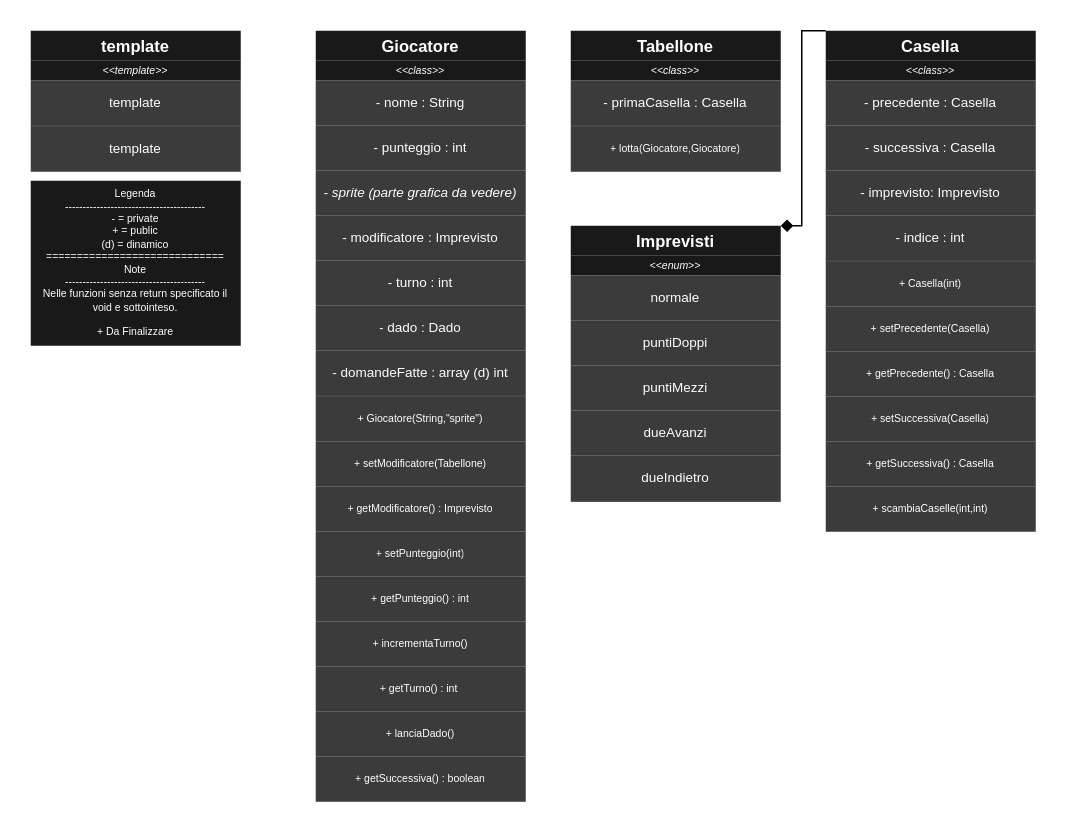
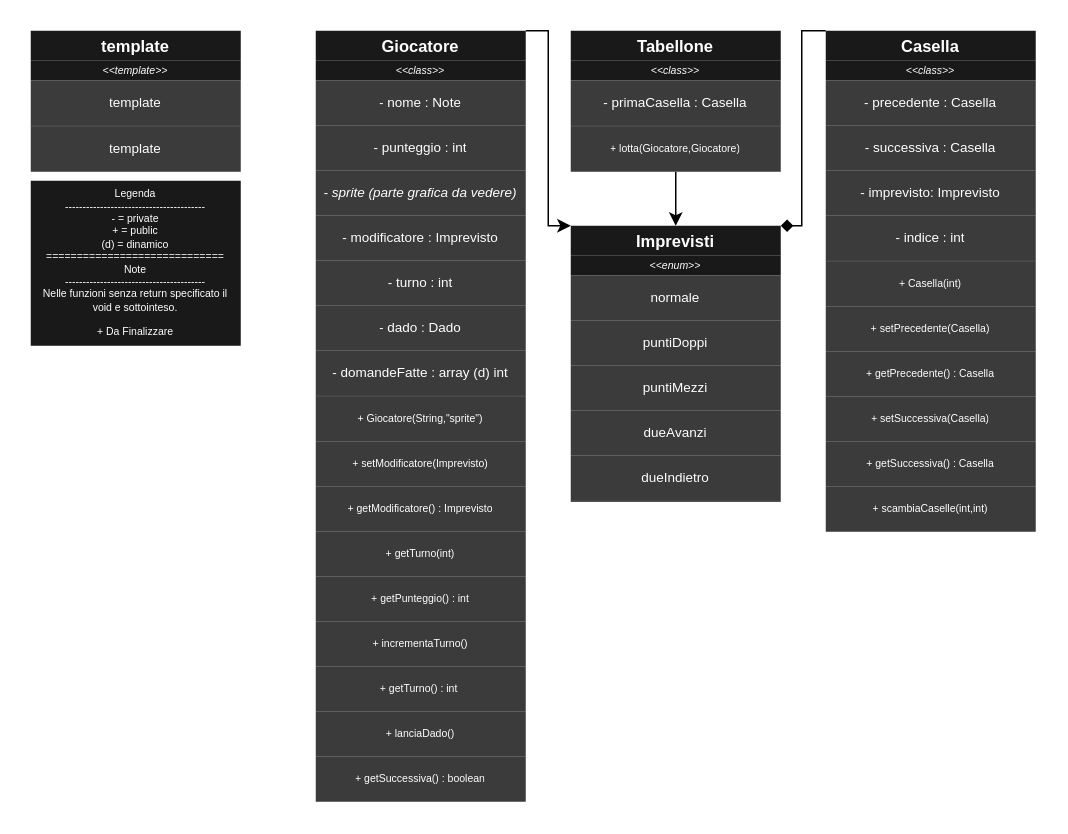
node "- nome : String": label "- nome : String" -> "- nome : Note"
edge "Giocatore" -> "Imprevisti": added
edge "Tabellone" -> "Imprevisti": added
node "+ setModificatore(Tabellone)": label "+ setModificatore(Tabellone)" -> "+ setModificatore(Imprevisto)"
node "+ setPunteggio(int)": label "+ setPunteggio(int)" -> "+ getTurno(int)"
